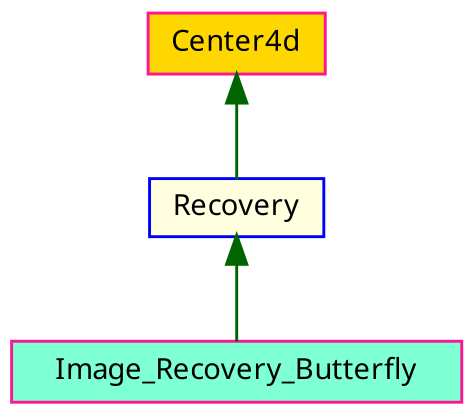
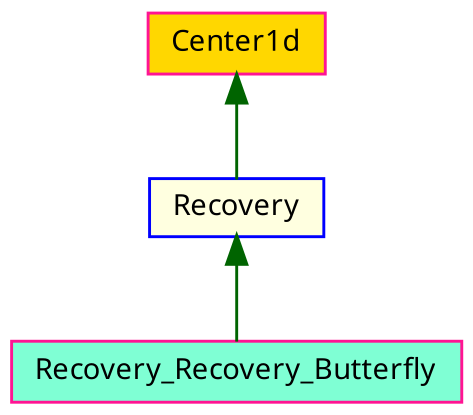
node "Center4d": label "Center4d" -> "Center1d"
node "Image_Recovery_Butterfly": label "Image_Recovery_Butterfly" -> "Recovery_Recovery_Butterfly"
